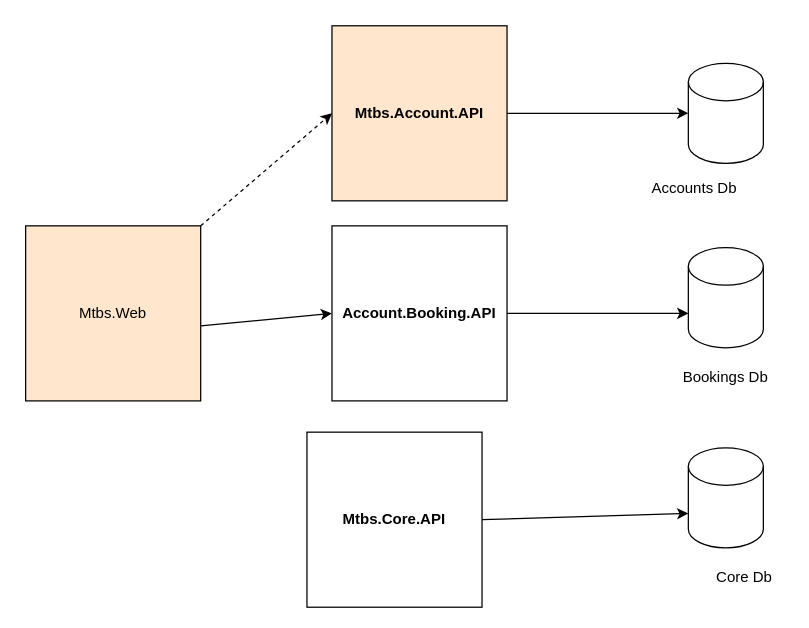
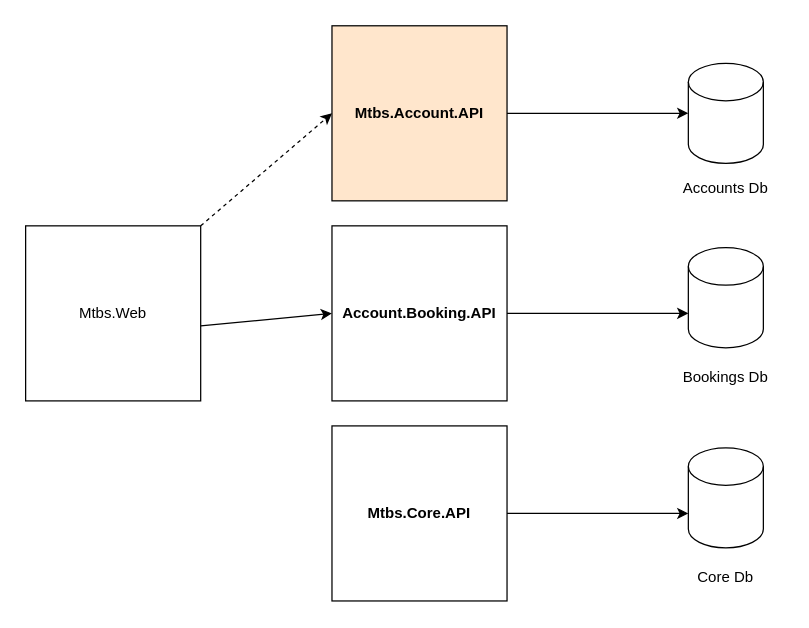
node "Accounts Db": moved (694, 188) -> (726, 188)
node "Mtbs.Web": fillcolor #ffe6cc -> #ffffff
node "Mtbs.Core.API": moved (394, 519) -> (419, 513)
node "Core Db": moved (744, 576) -> (726, 576)
